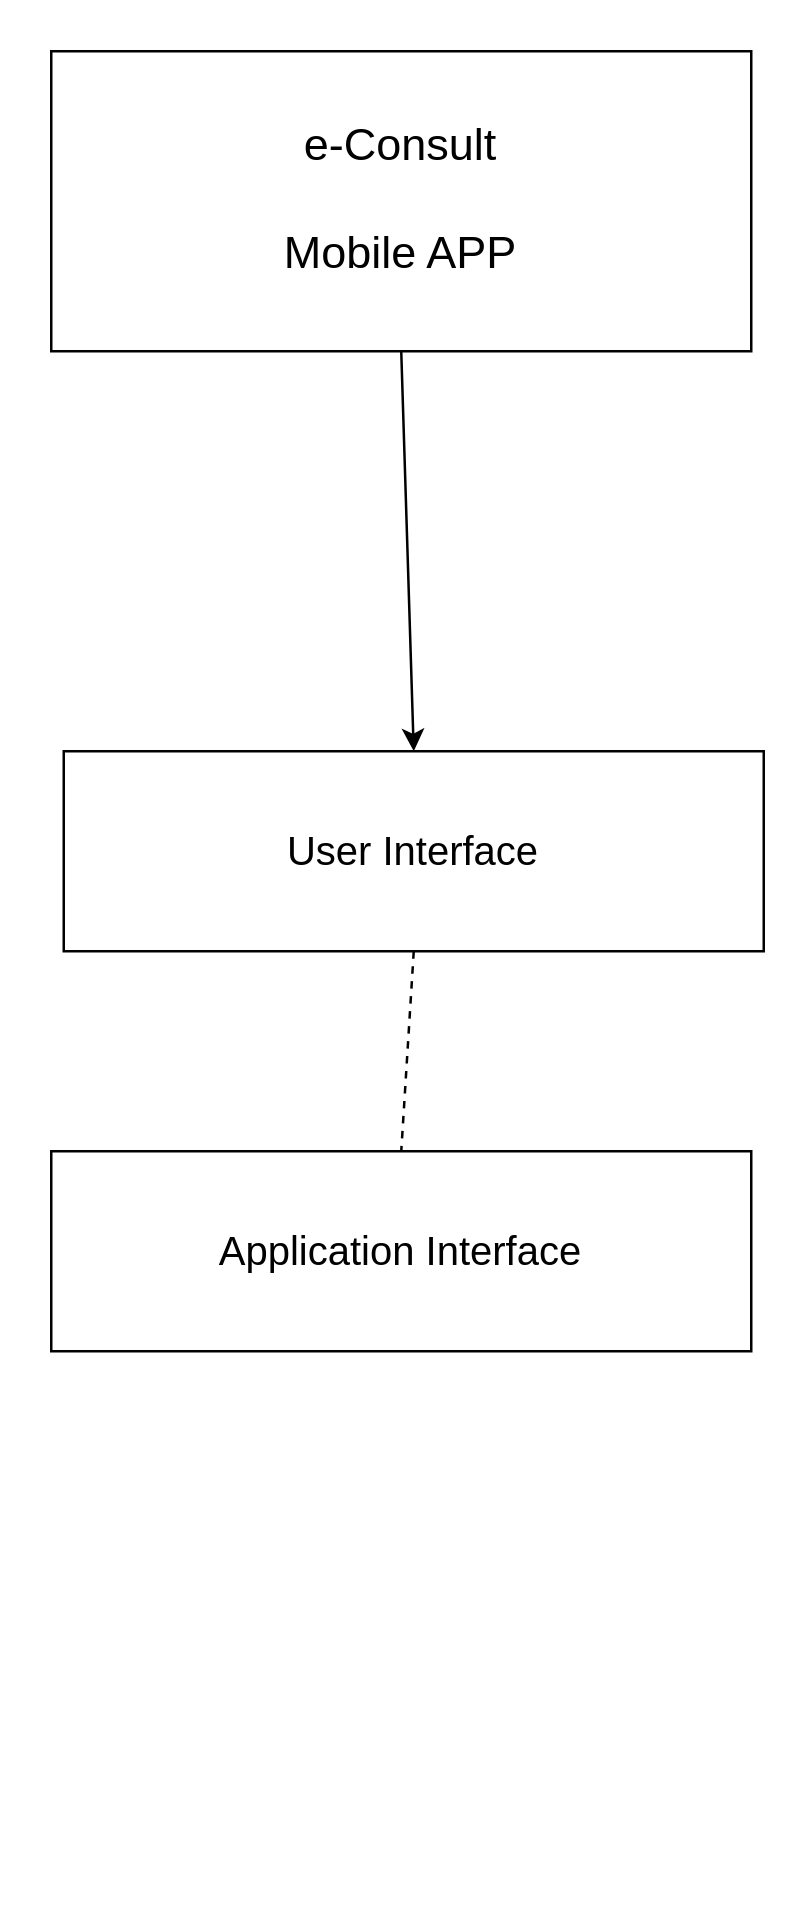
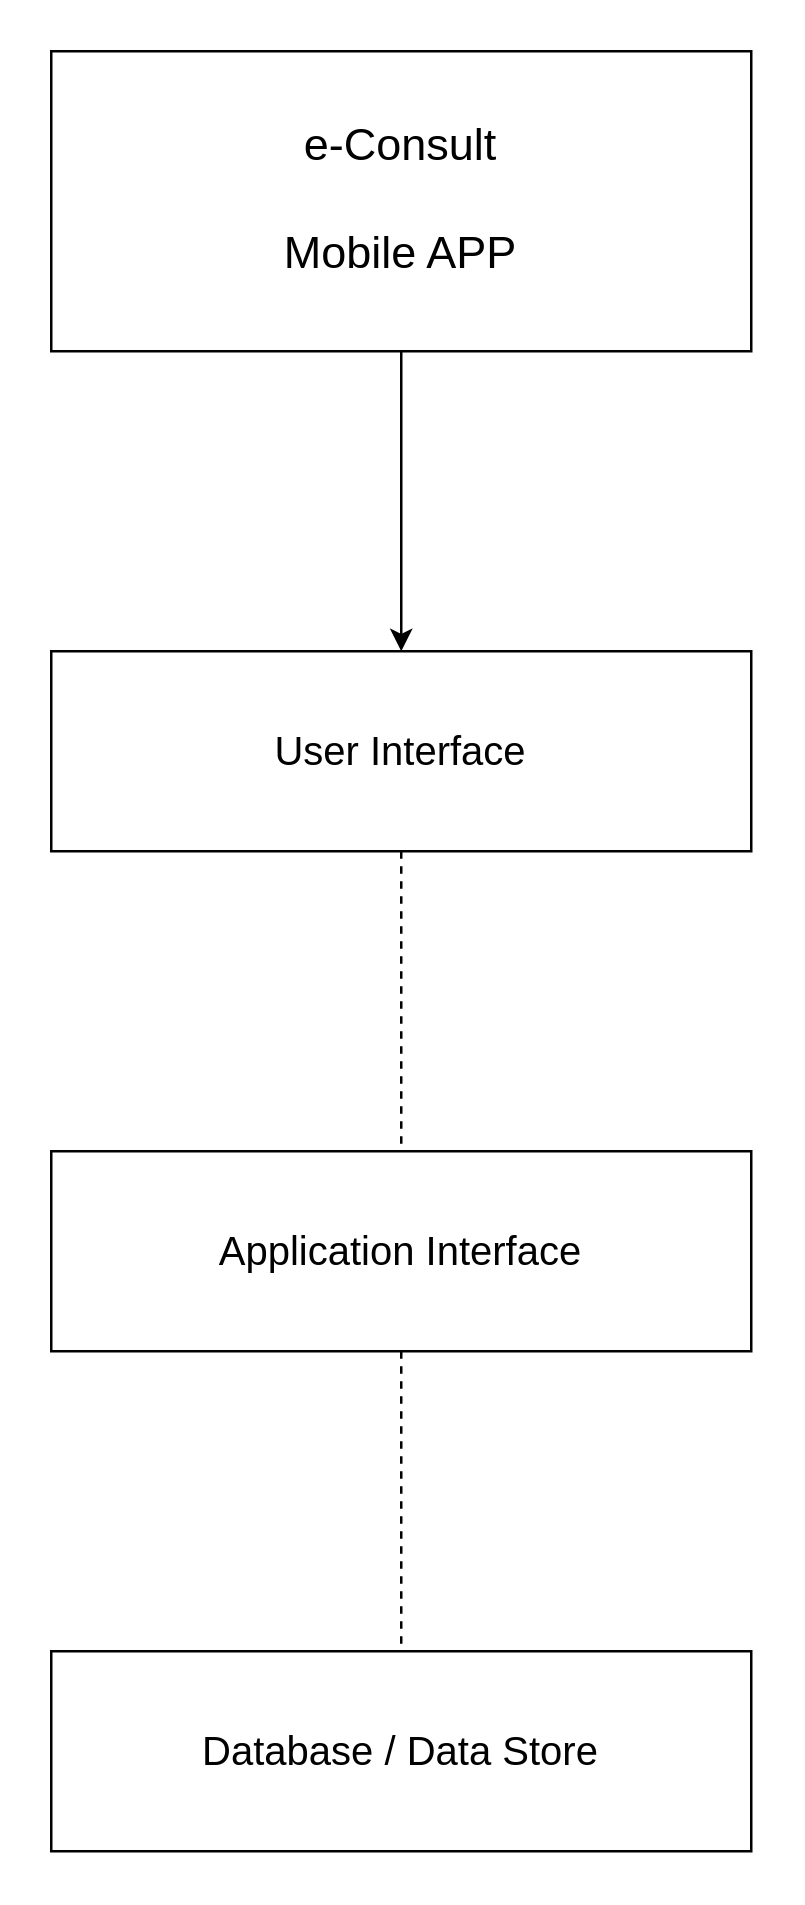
node "User Interface": moved (414, 851) -> (401, 751)
edge "Application Interface" -- "Database / Data Store": added
node "Database / Data Store": added
